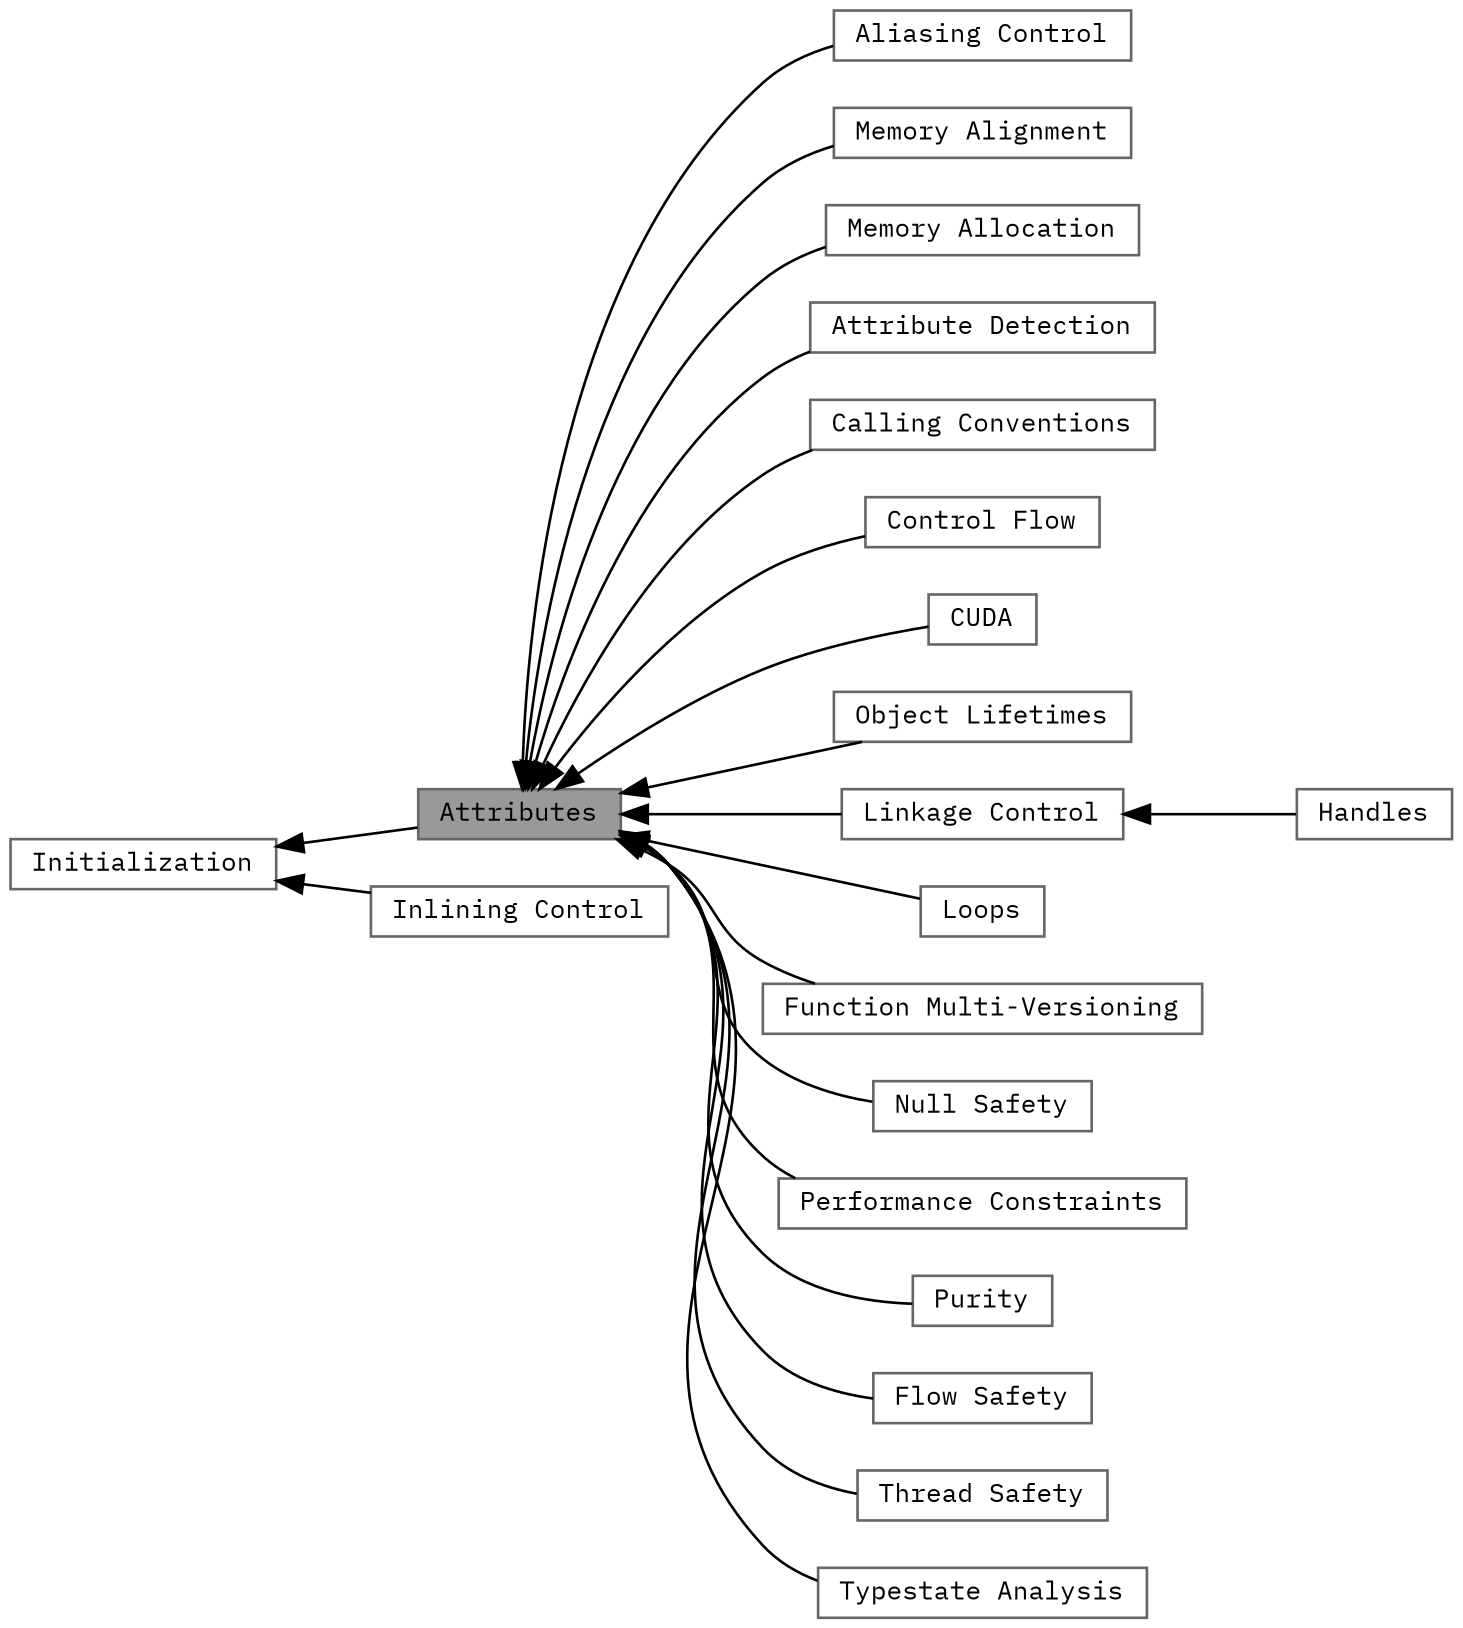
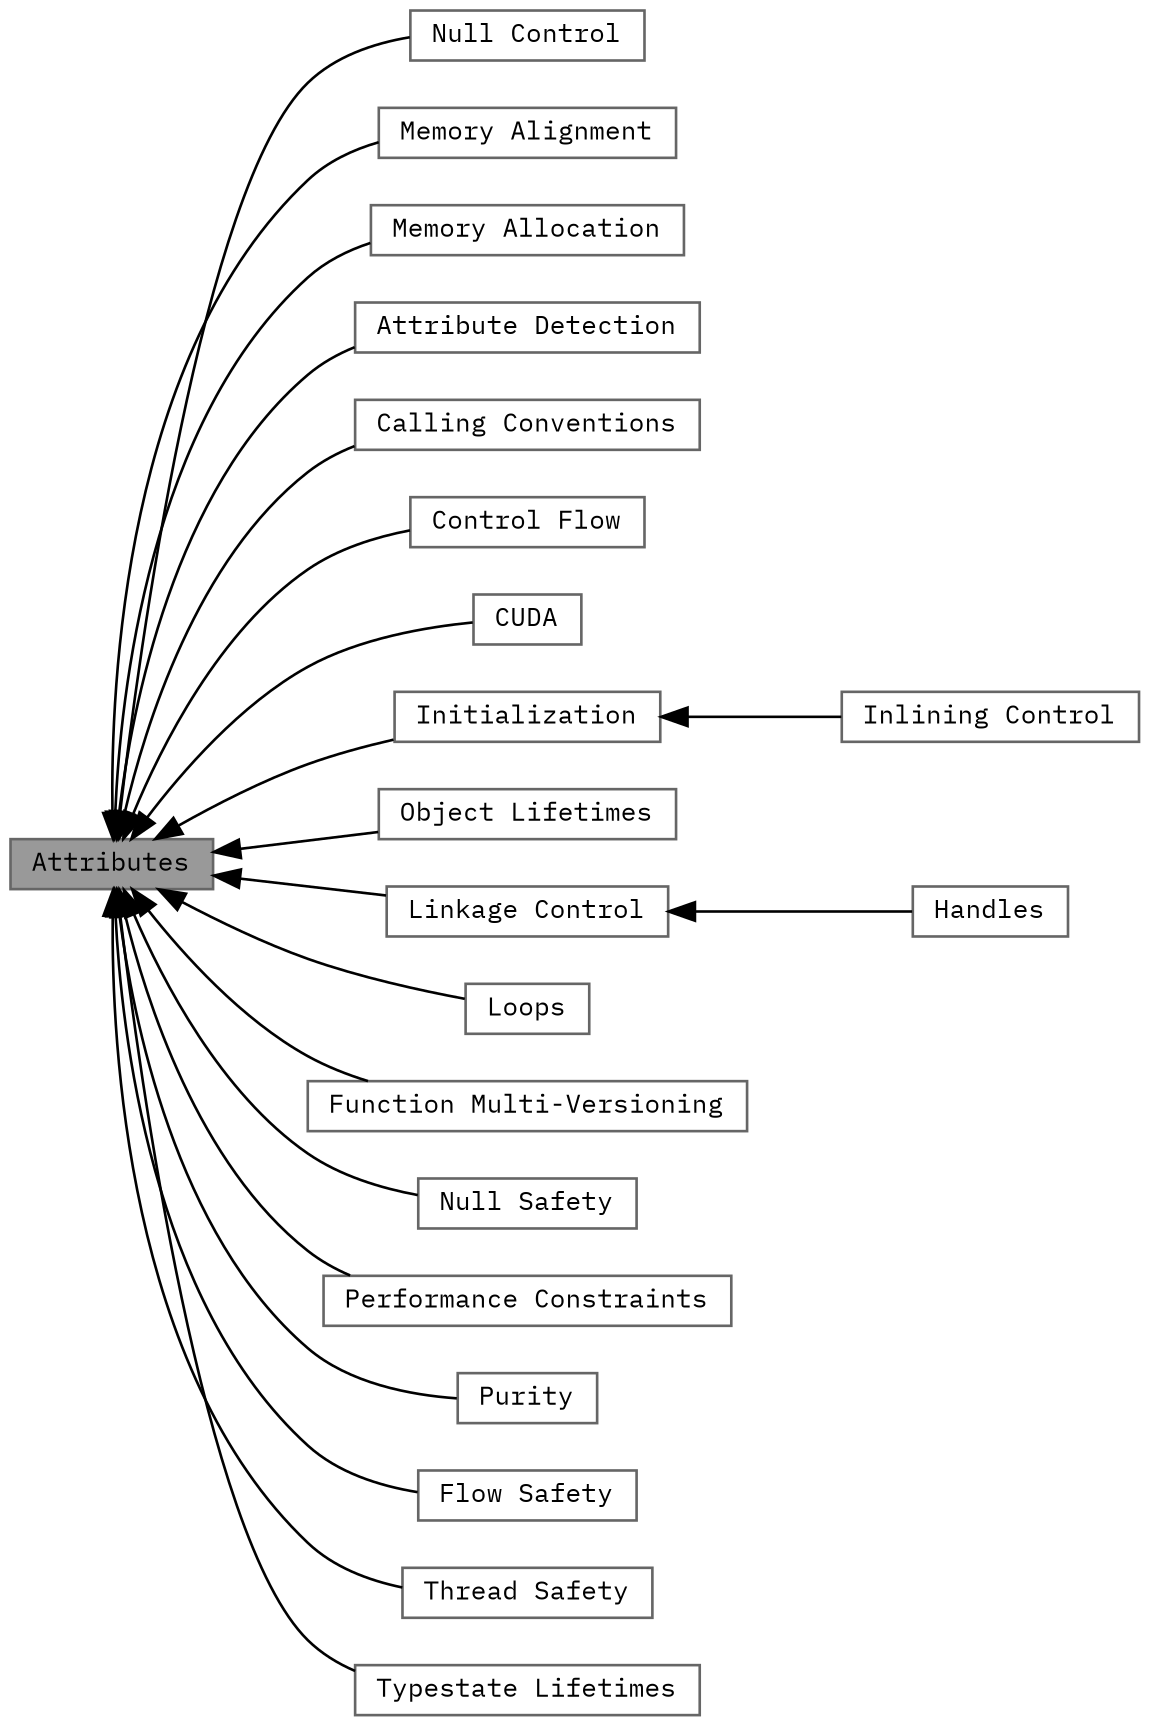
node "Aliasing Control": label "Aliasing Control" -> "Null Control"
edge "Attributes" -> "Initialization": reversed
node "Typestate Analysis": label "Typestate Analysis" -> "Typestate Lifetimes"
